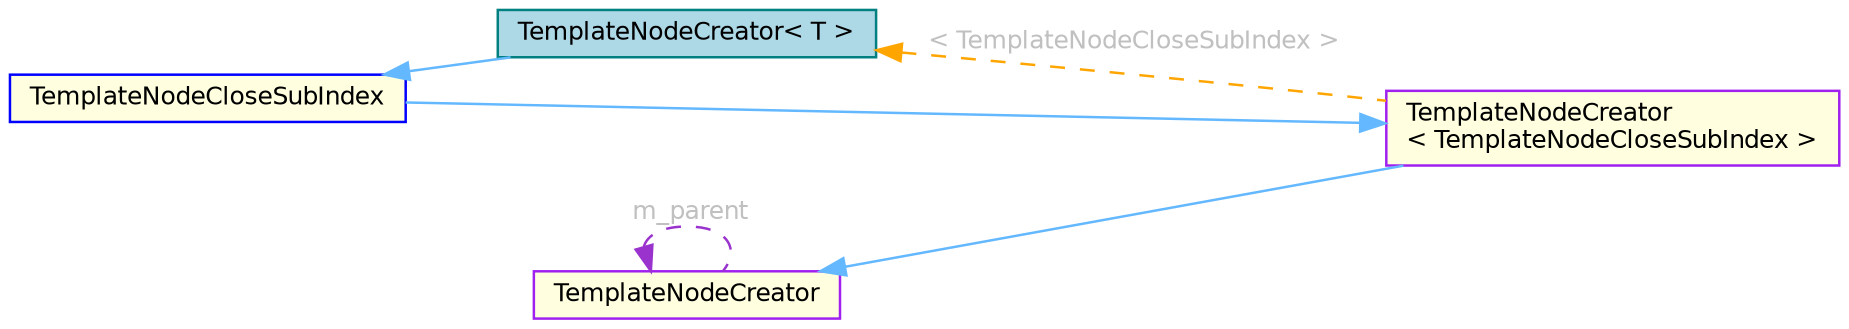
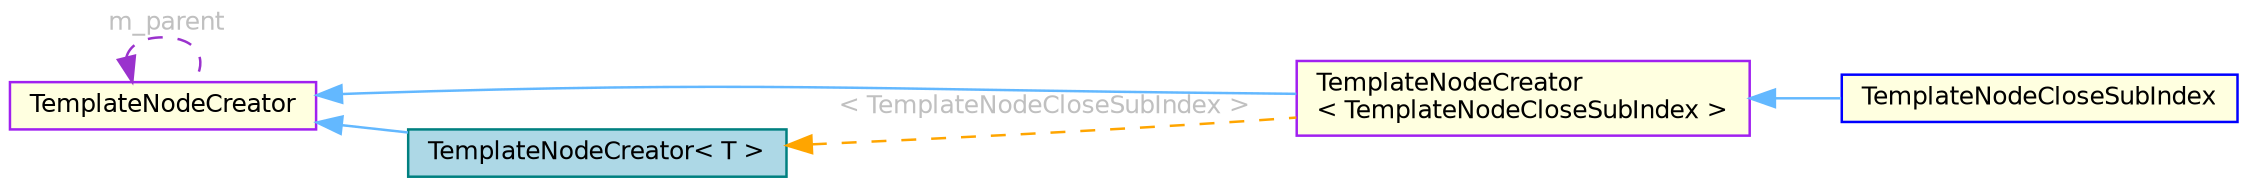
edge "TemplateNodeCreator< T >" -> "TemplateNodeCloseSubIndex": now "TemplateNodeCreator< T >" -> "TemplateNodeCreator"
